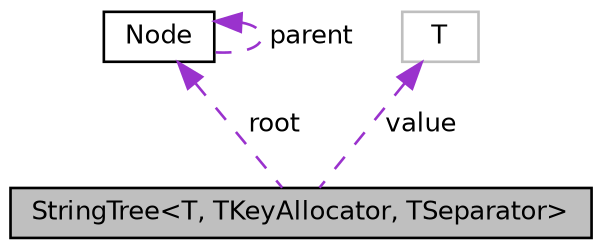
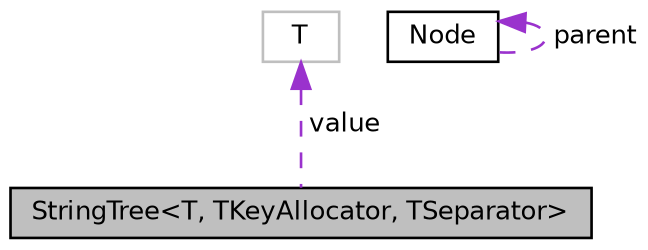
edge "StringTree<T, TKeyAllocator, TSeparator>" -> "Node": removed, label "root"
